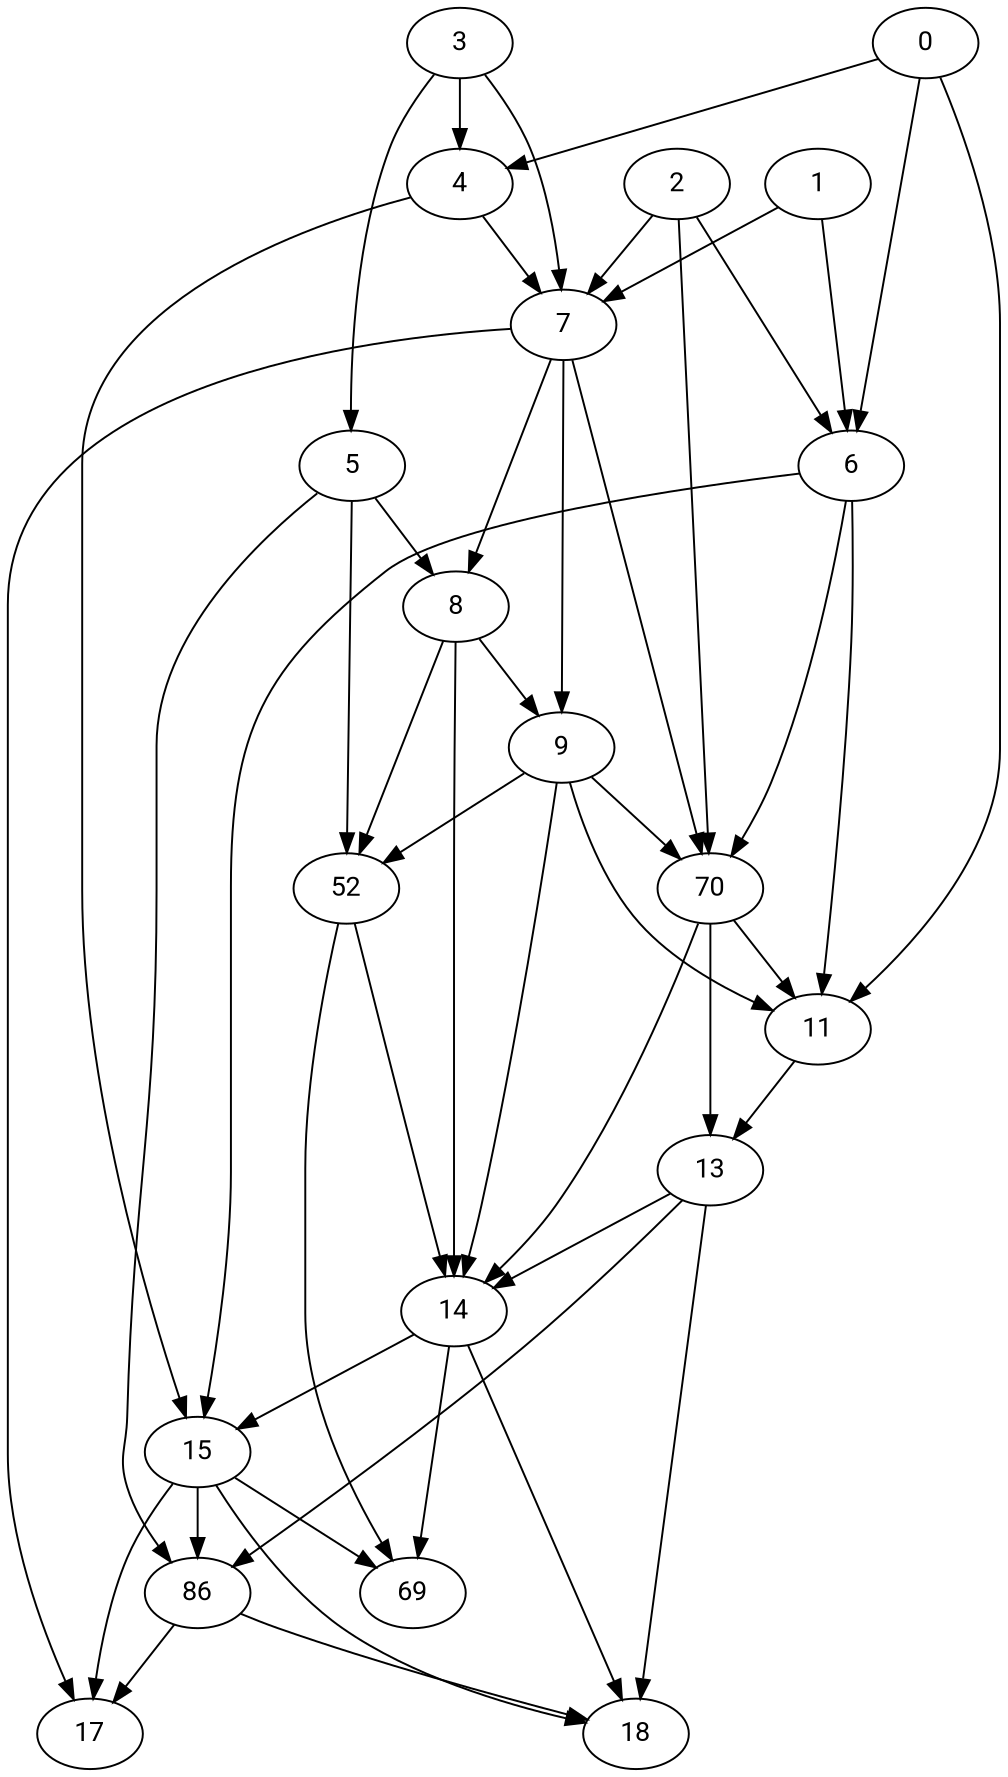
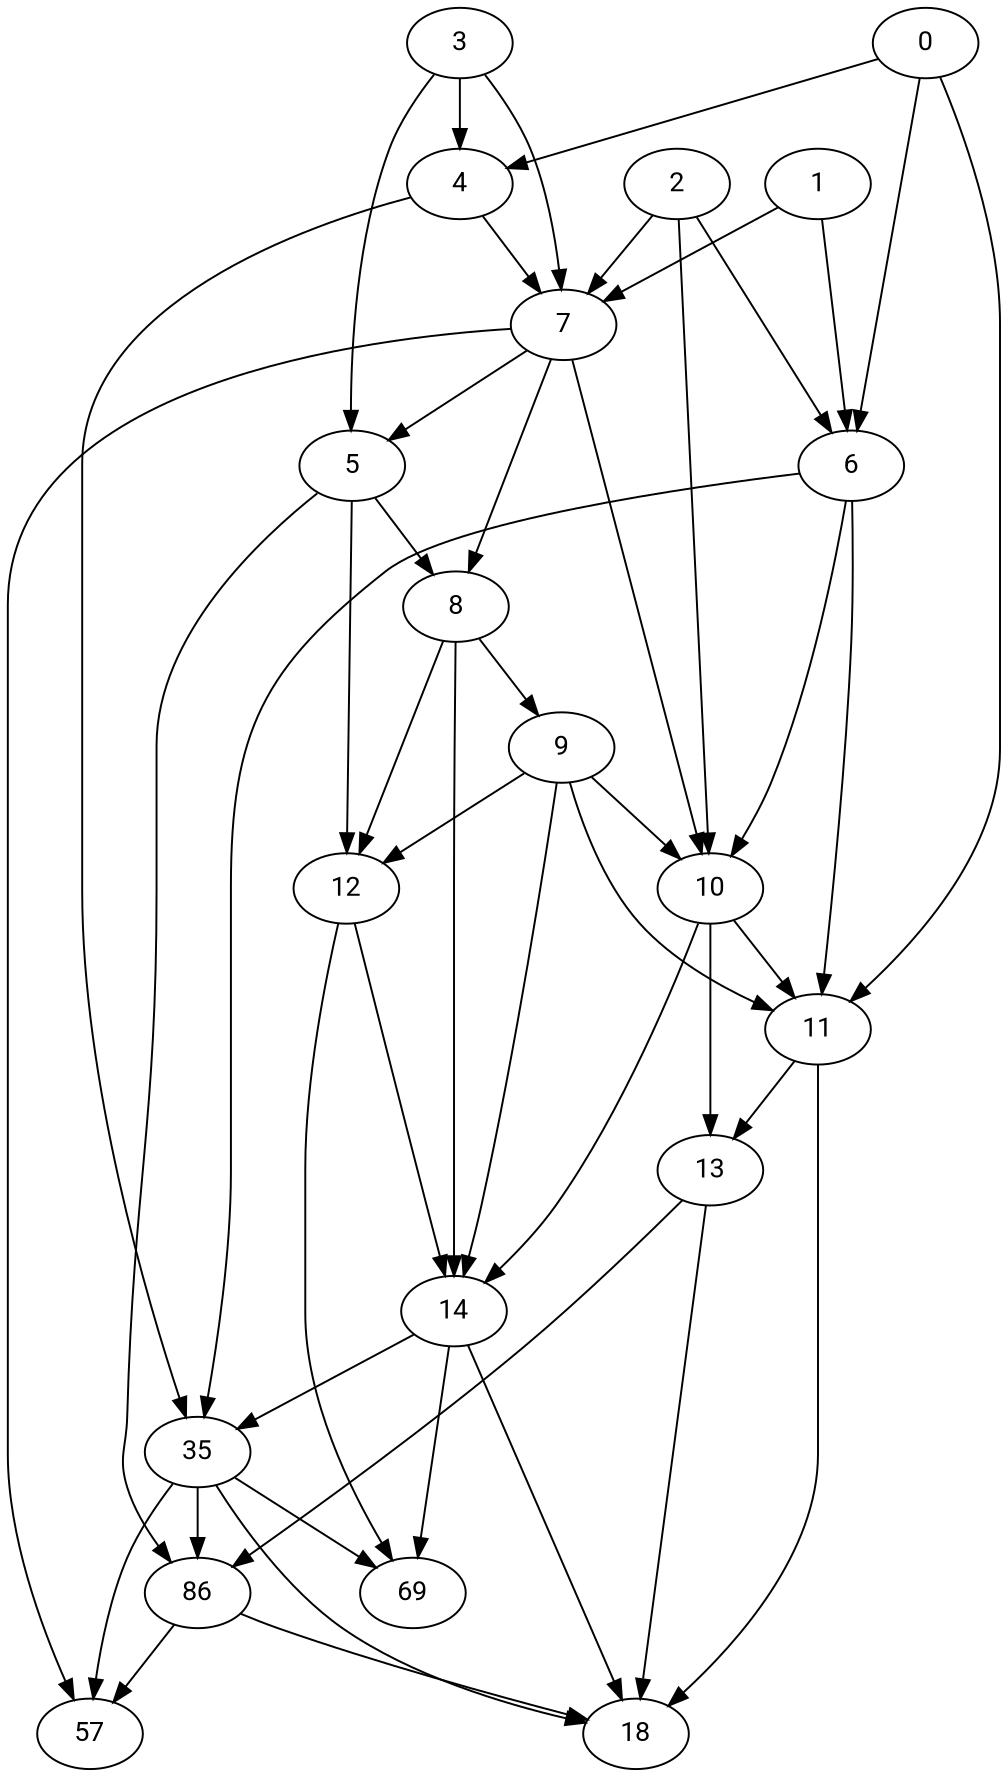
edge "7" -> "9": now "7" -> "5"
node "52": label "52" -> "12"
node "70": label "70" -> "10"
edge "13" -> "14": removed
edge "11" -> "18": added
node "15": label "15" -> "35"
node "17": label "17" -> "57"
